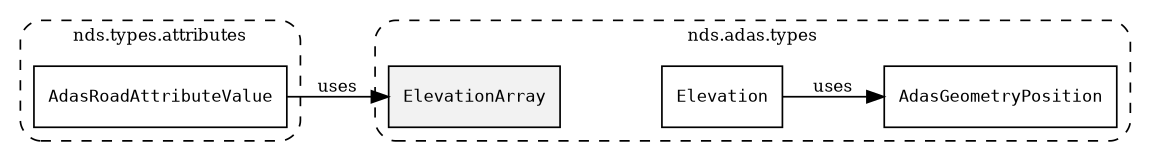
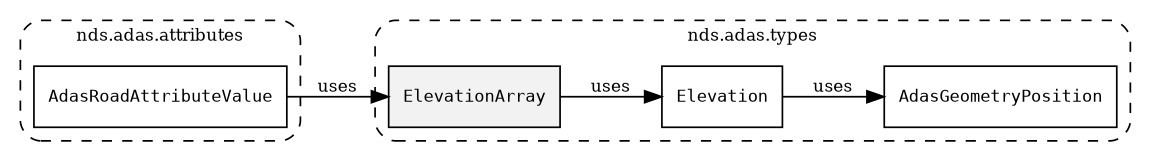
cluster "nds.types.attributes": label "nds.types.attributes" -> "nds.adas.attributes"
edge "ElevationArray" -> "Elevation": added, label "uses"
